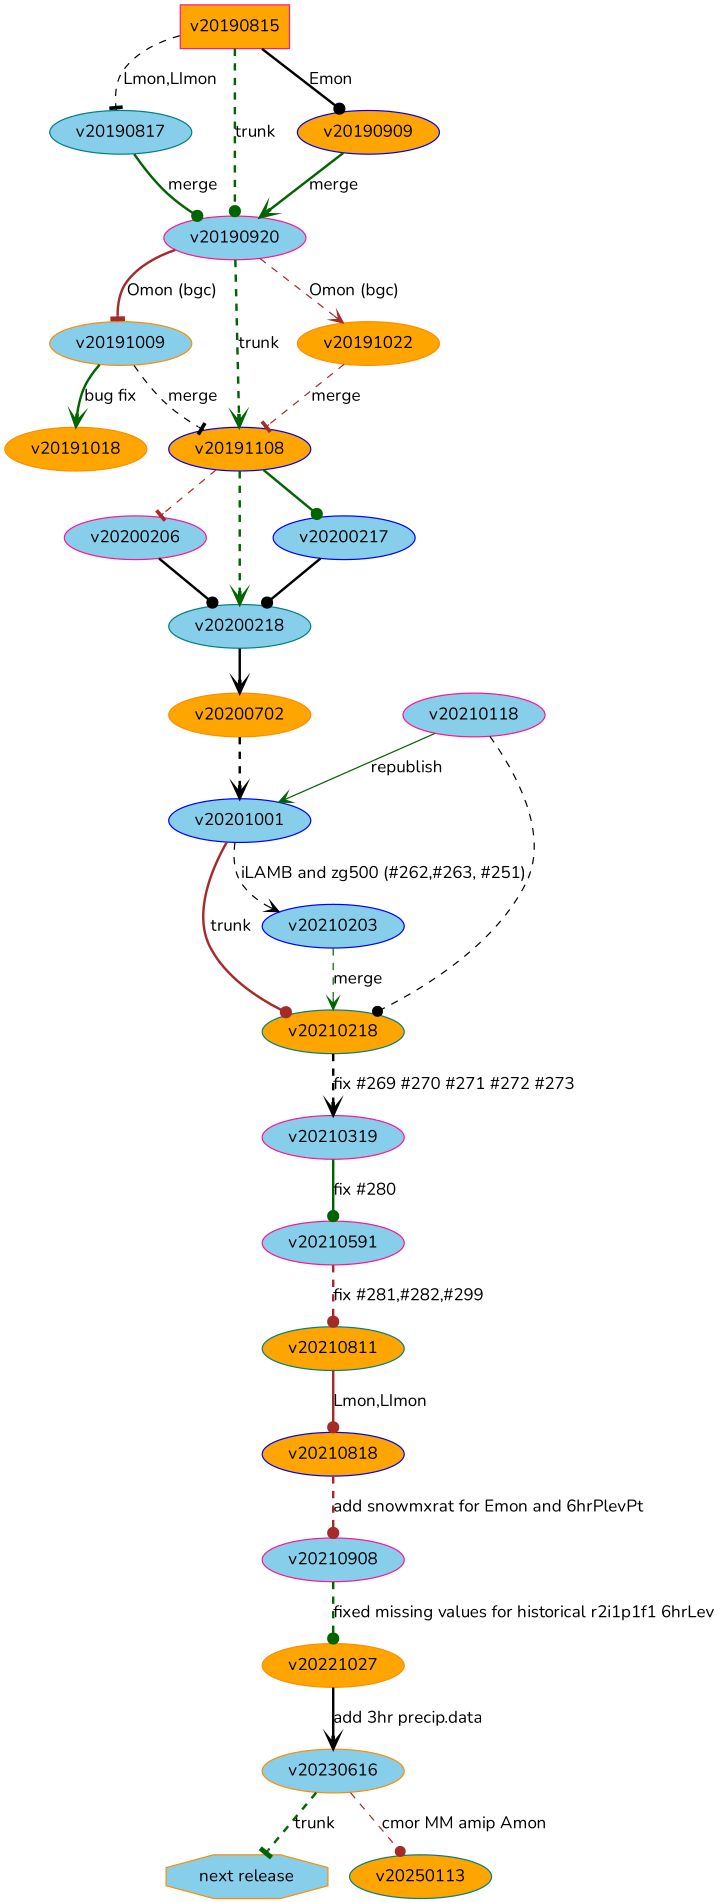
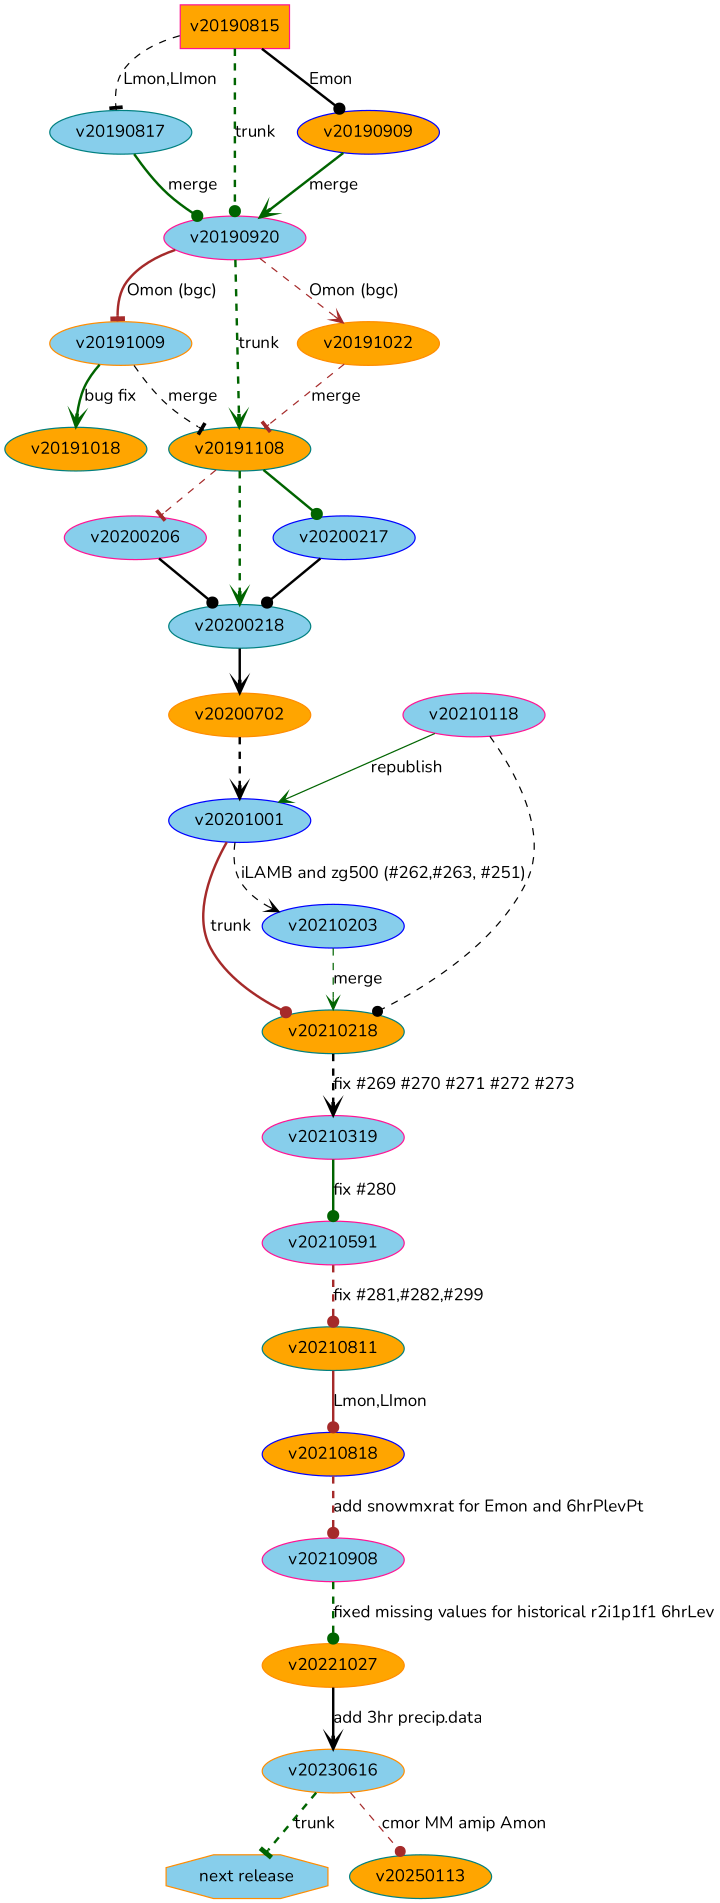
node "v20191018": color darkorange -> teal
node "v20191108": color blue -> teal
